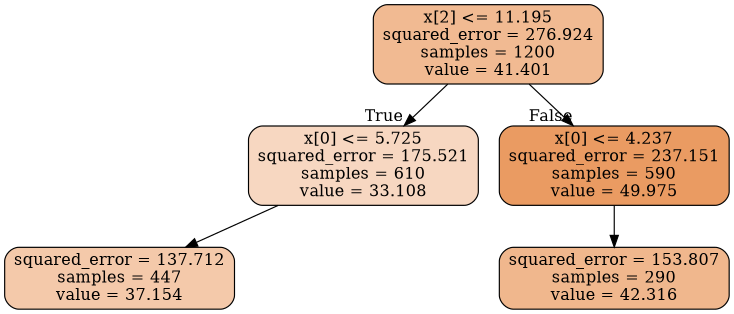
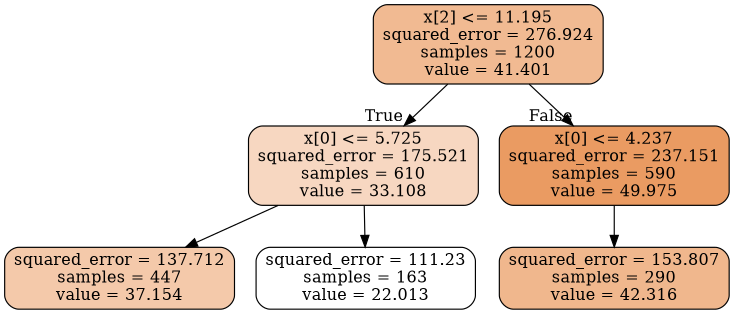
node "squared_error = 111.23 samples = 163 value = 22.013": added
